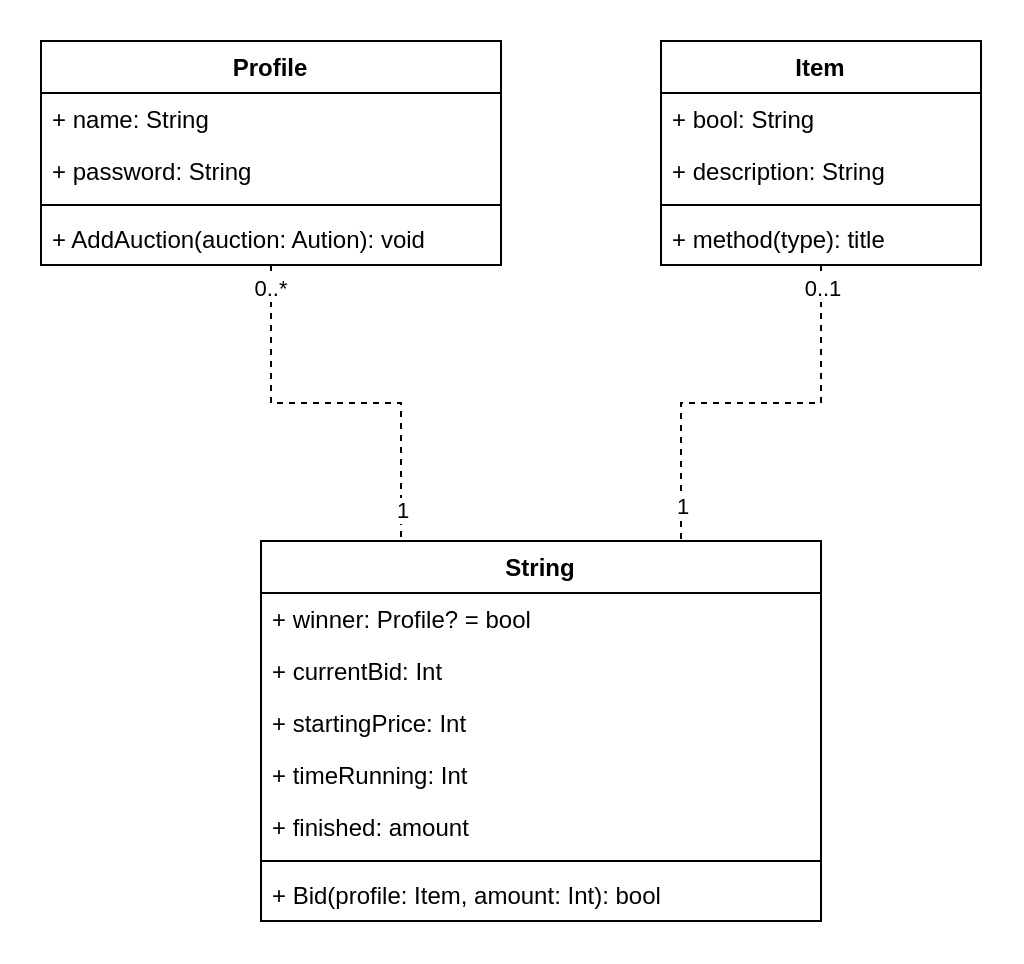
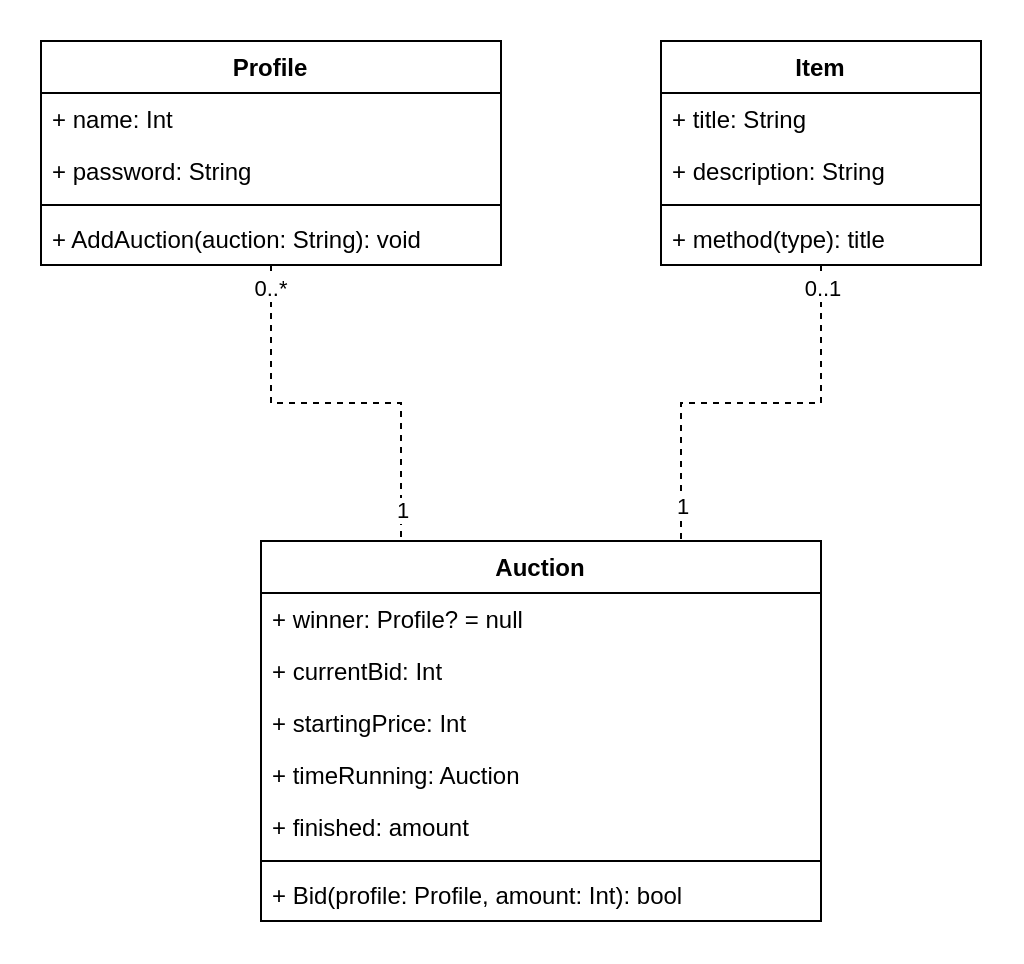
node "+ name: String": label "+ name: String" -> "+ name: Int"
node "+ bool: String": label "+ bool: String" -> "+ title: String"
node "+ AddAuction(auction: Aution): void": label "+ AddAuction(auction: Aution): void" -> "+ AddAuction(auction: String): void"
node "String": label "String" -> "Auction"
node "+ winner: Profile? = bool": label "+ winner: Profile? = bool" -> "+ winner: Profile? = null"
node "+ timeRunning: Int": label "+ timeRunning: Int" -> "+ timeRunning: Auction"
node "+ Bid(profile: Item, amount: Int): bool": label "+ Bid(profile: Item, amount: Int): bool" -> "+ Bid(profile: Profile, amount: Int): bool"
